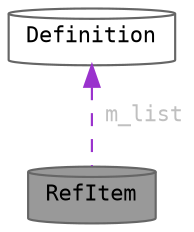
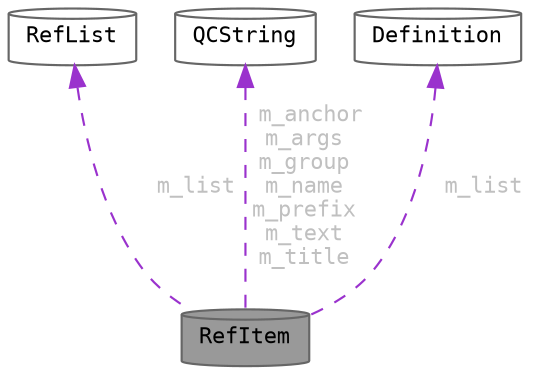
node "RefList": added
node "QCString": added
